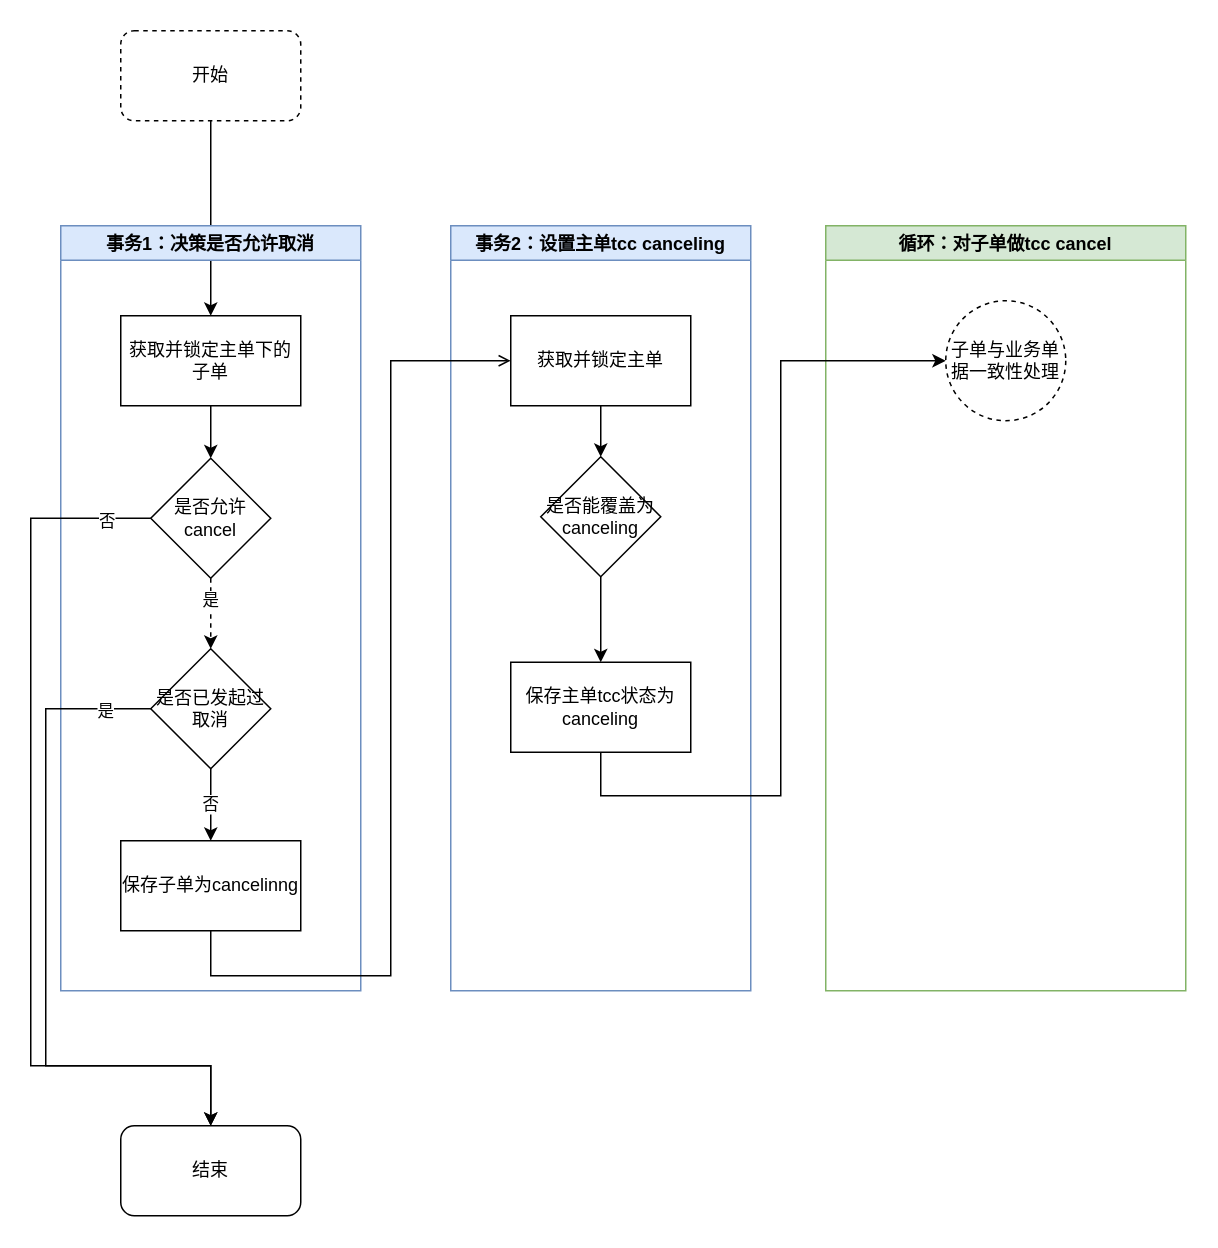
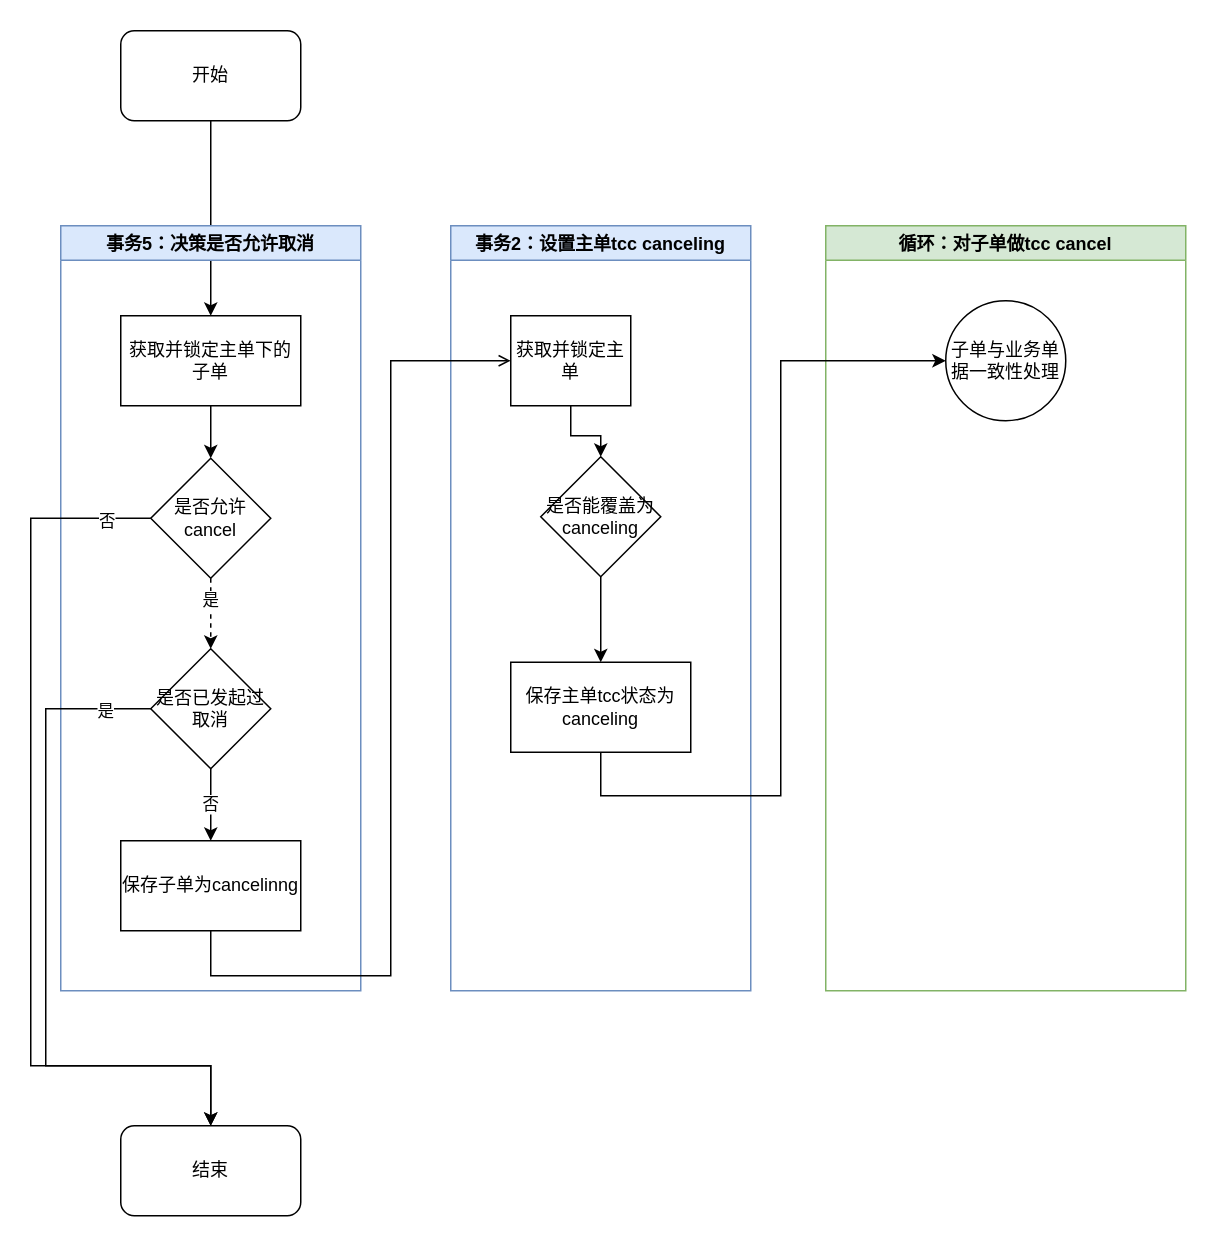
node "开始": style dashed -> solid
node "事务1：决策是否允许取消": label "事务1：决策是否允许取消" -> "事务5：决策是否允许取消"
node "获取并锁定主单": size 180x90 -> 120x90
node "子单与业务单据一致性处理": style dashed -> solid
